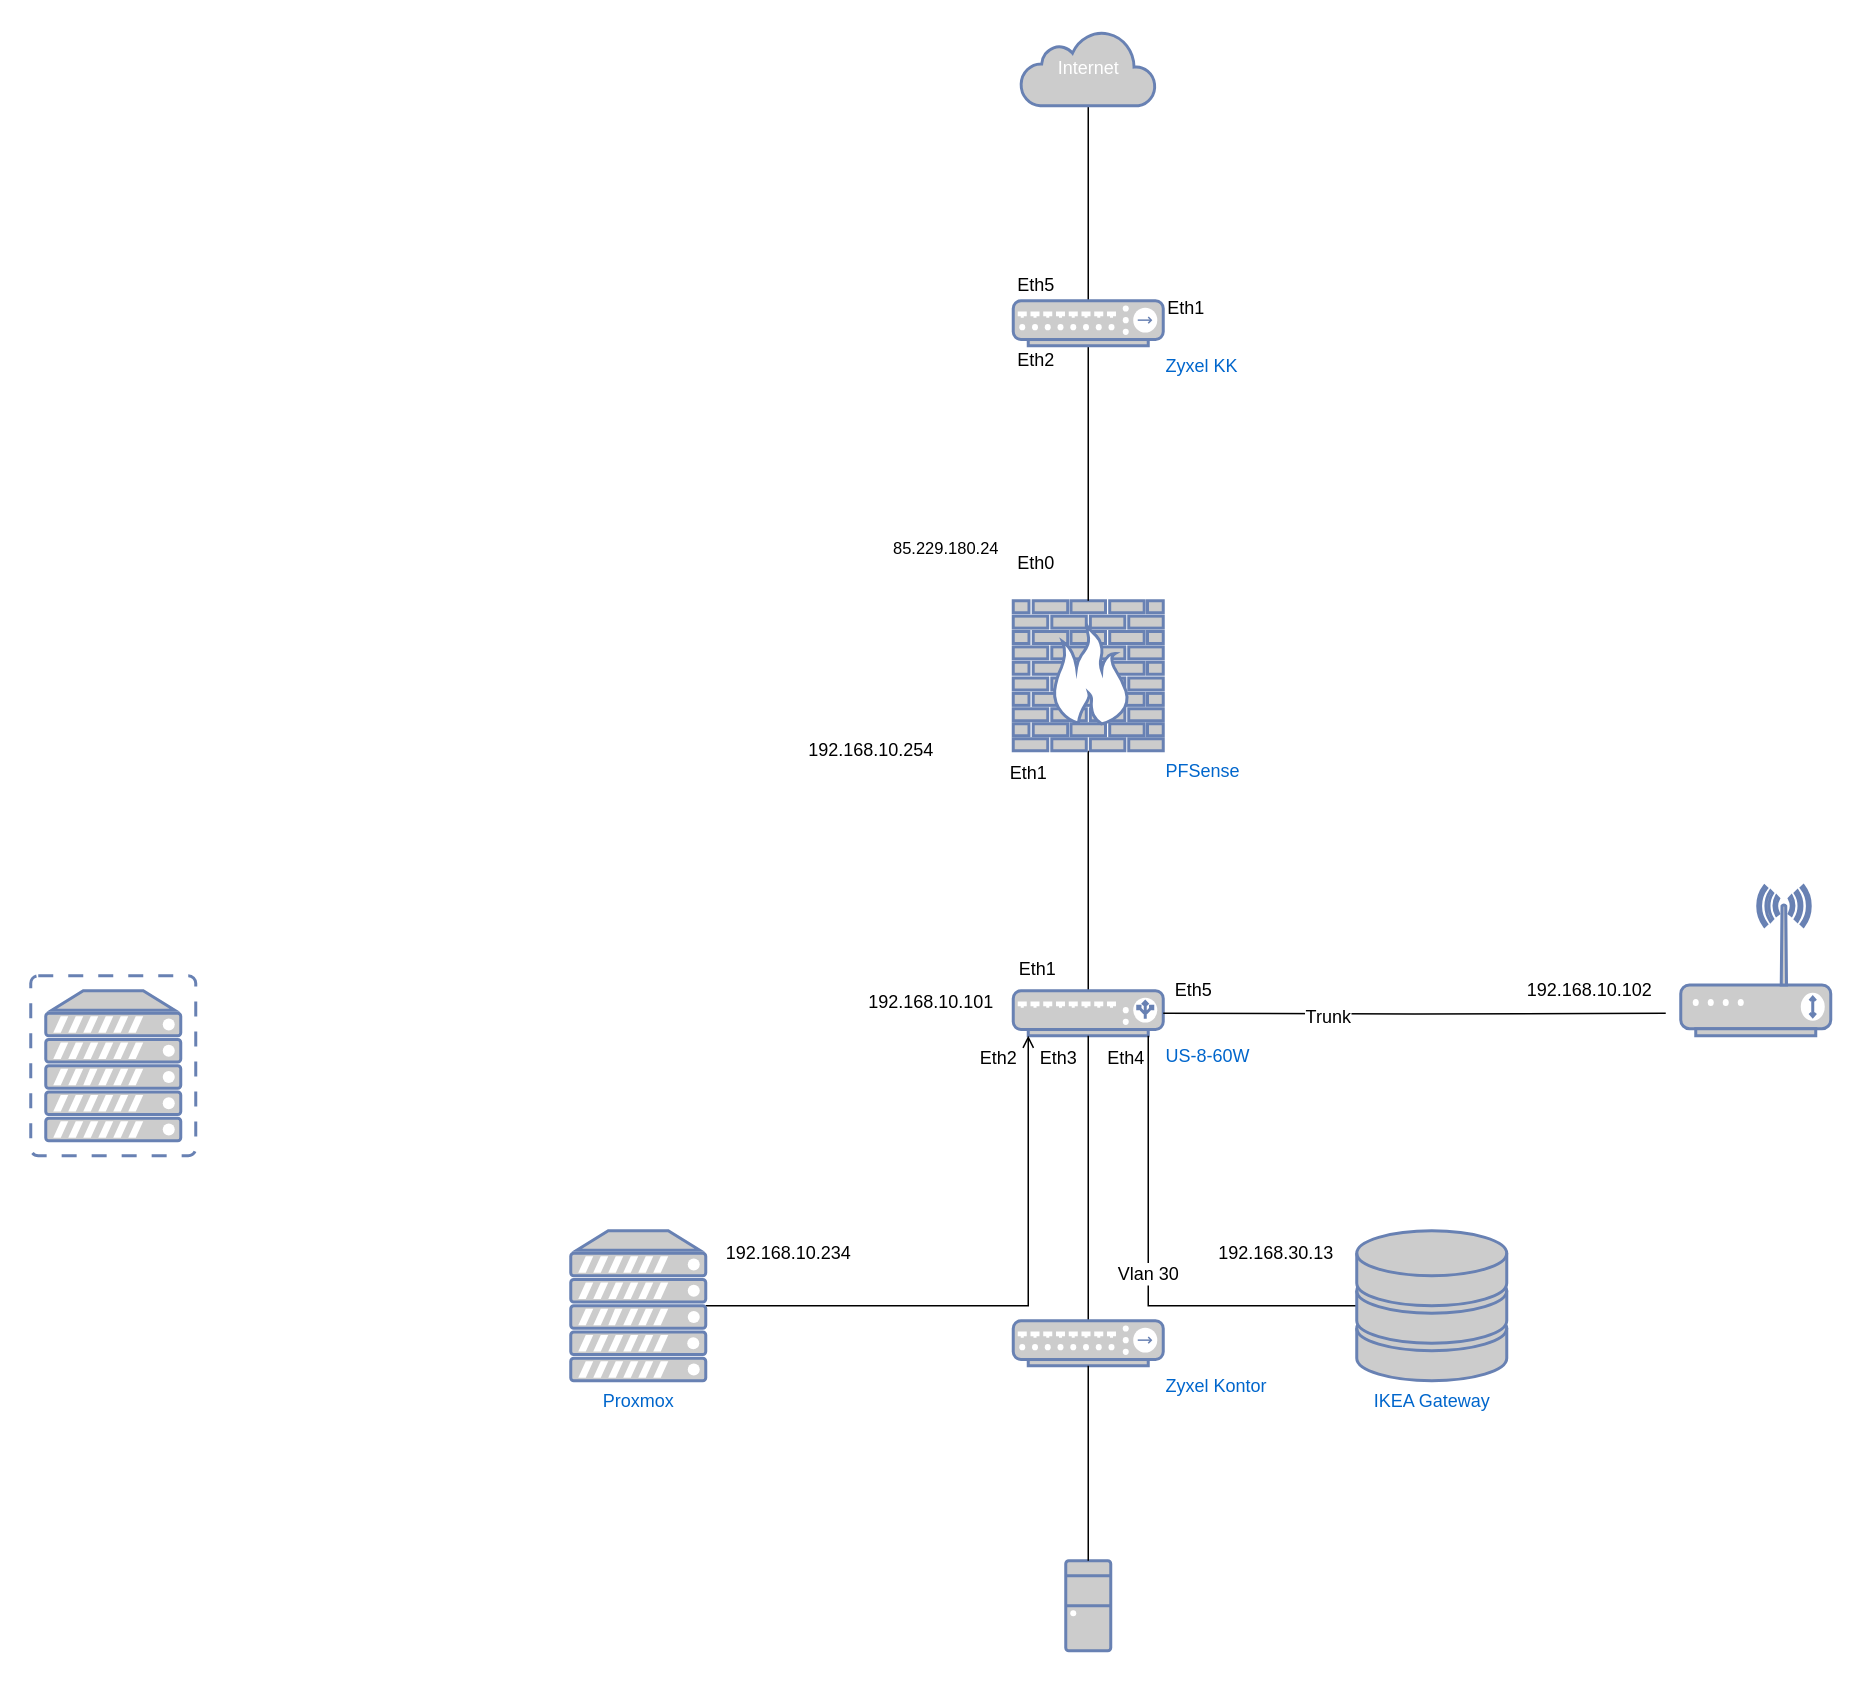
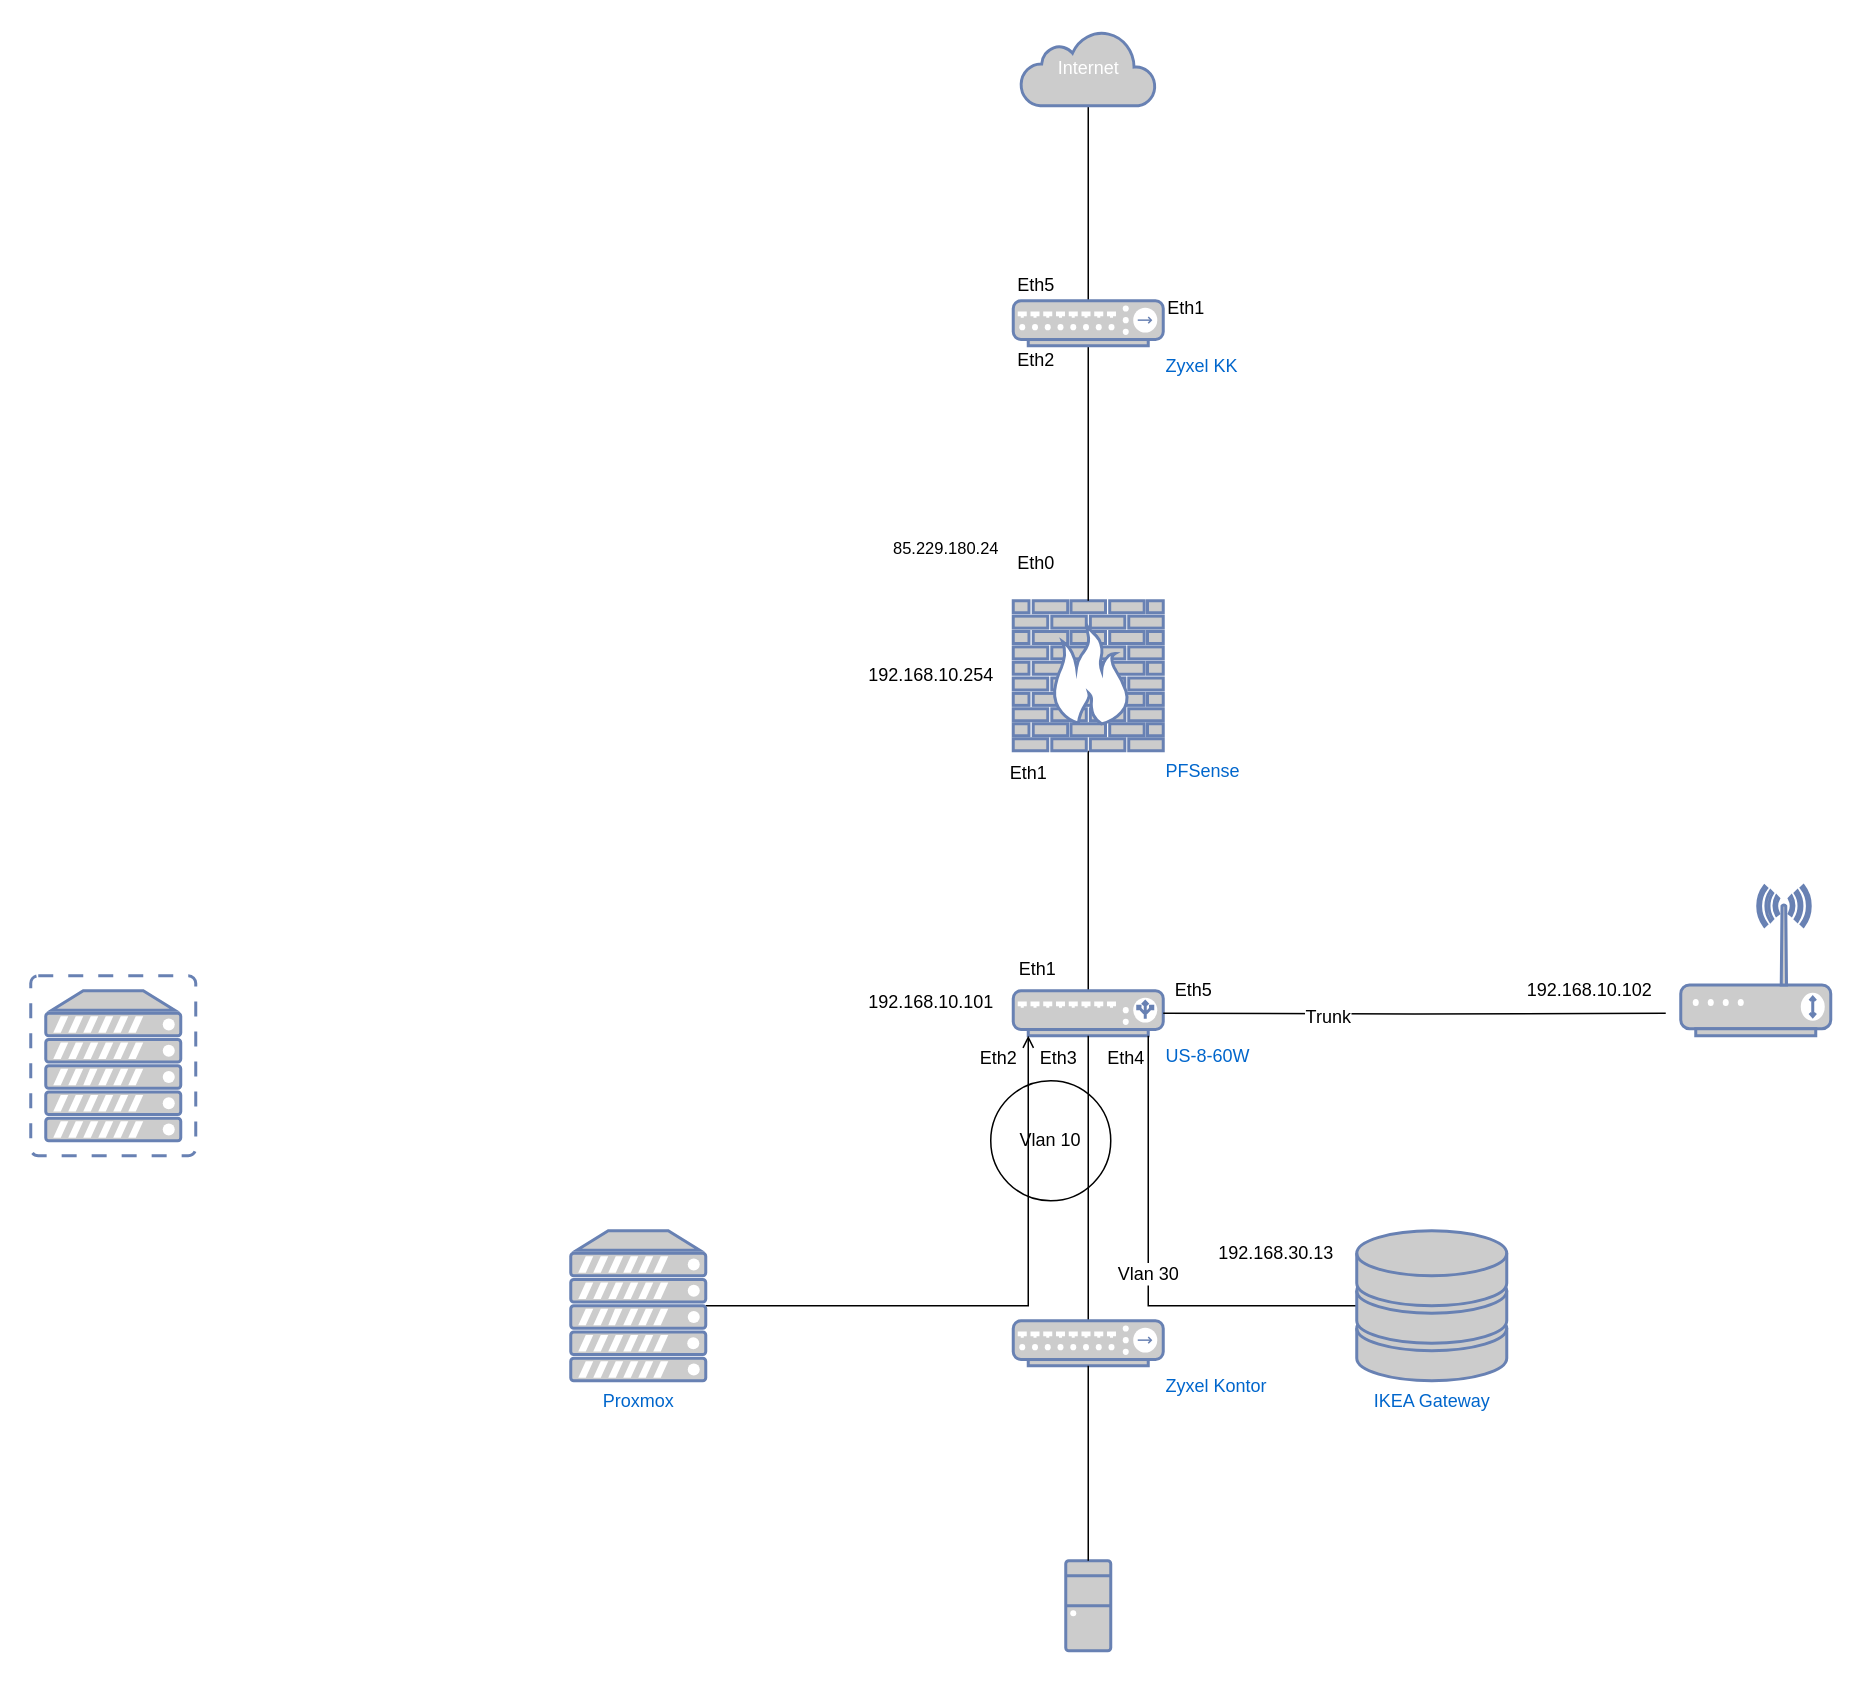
node "192.168.10.254": moved (871, 751) -> (931, 676)
node "Vlan 10": added
node "192.168.10.234": removed
